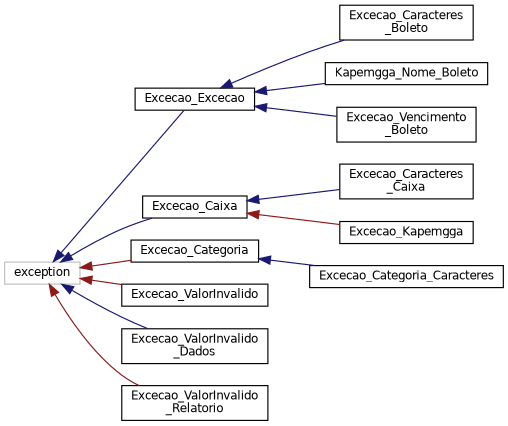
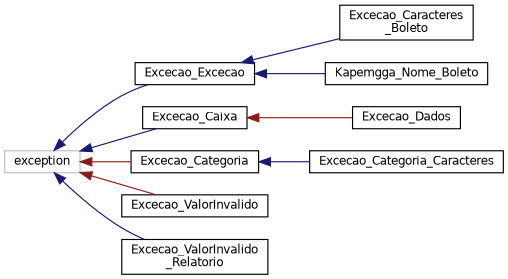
node "Excecao_Vencimento _Boleto": removed
node "Excecao_Caracteres _Caixa": removed
node "Excecao_Kapemgga": label "Excecao_Kapemgga" -> "Excecao_Dados"
edge "Excecao_ValorInvalido _Relatorio" -> "exception": color firebrick4 -> midnightblue
node "Excecao_ValorInvalido _Dados": removed
